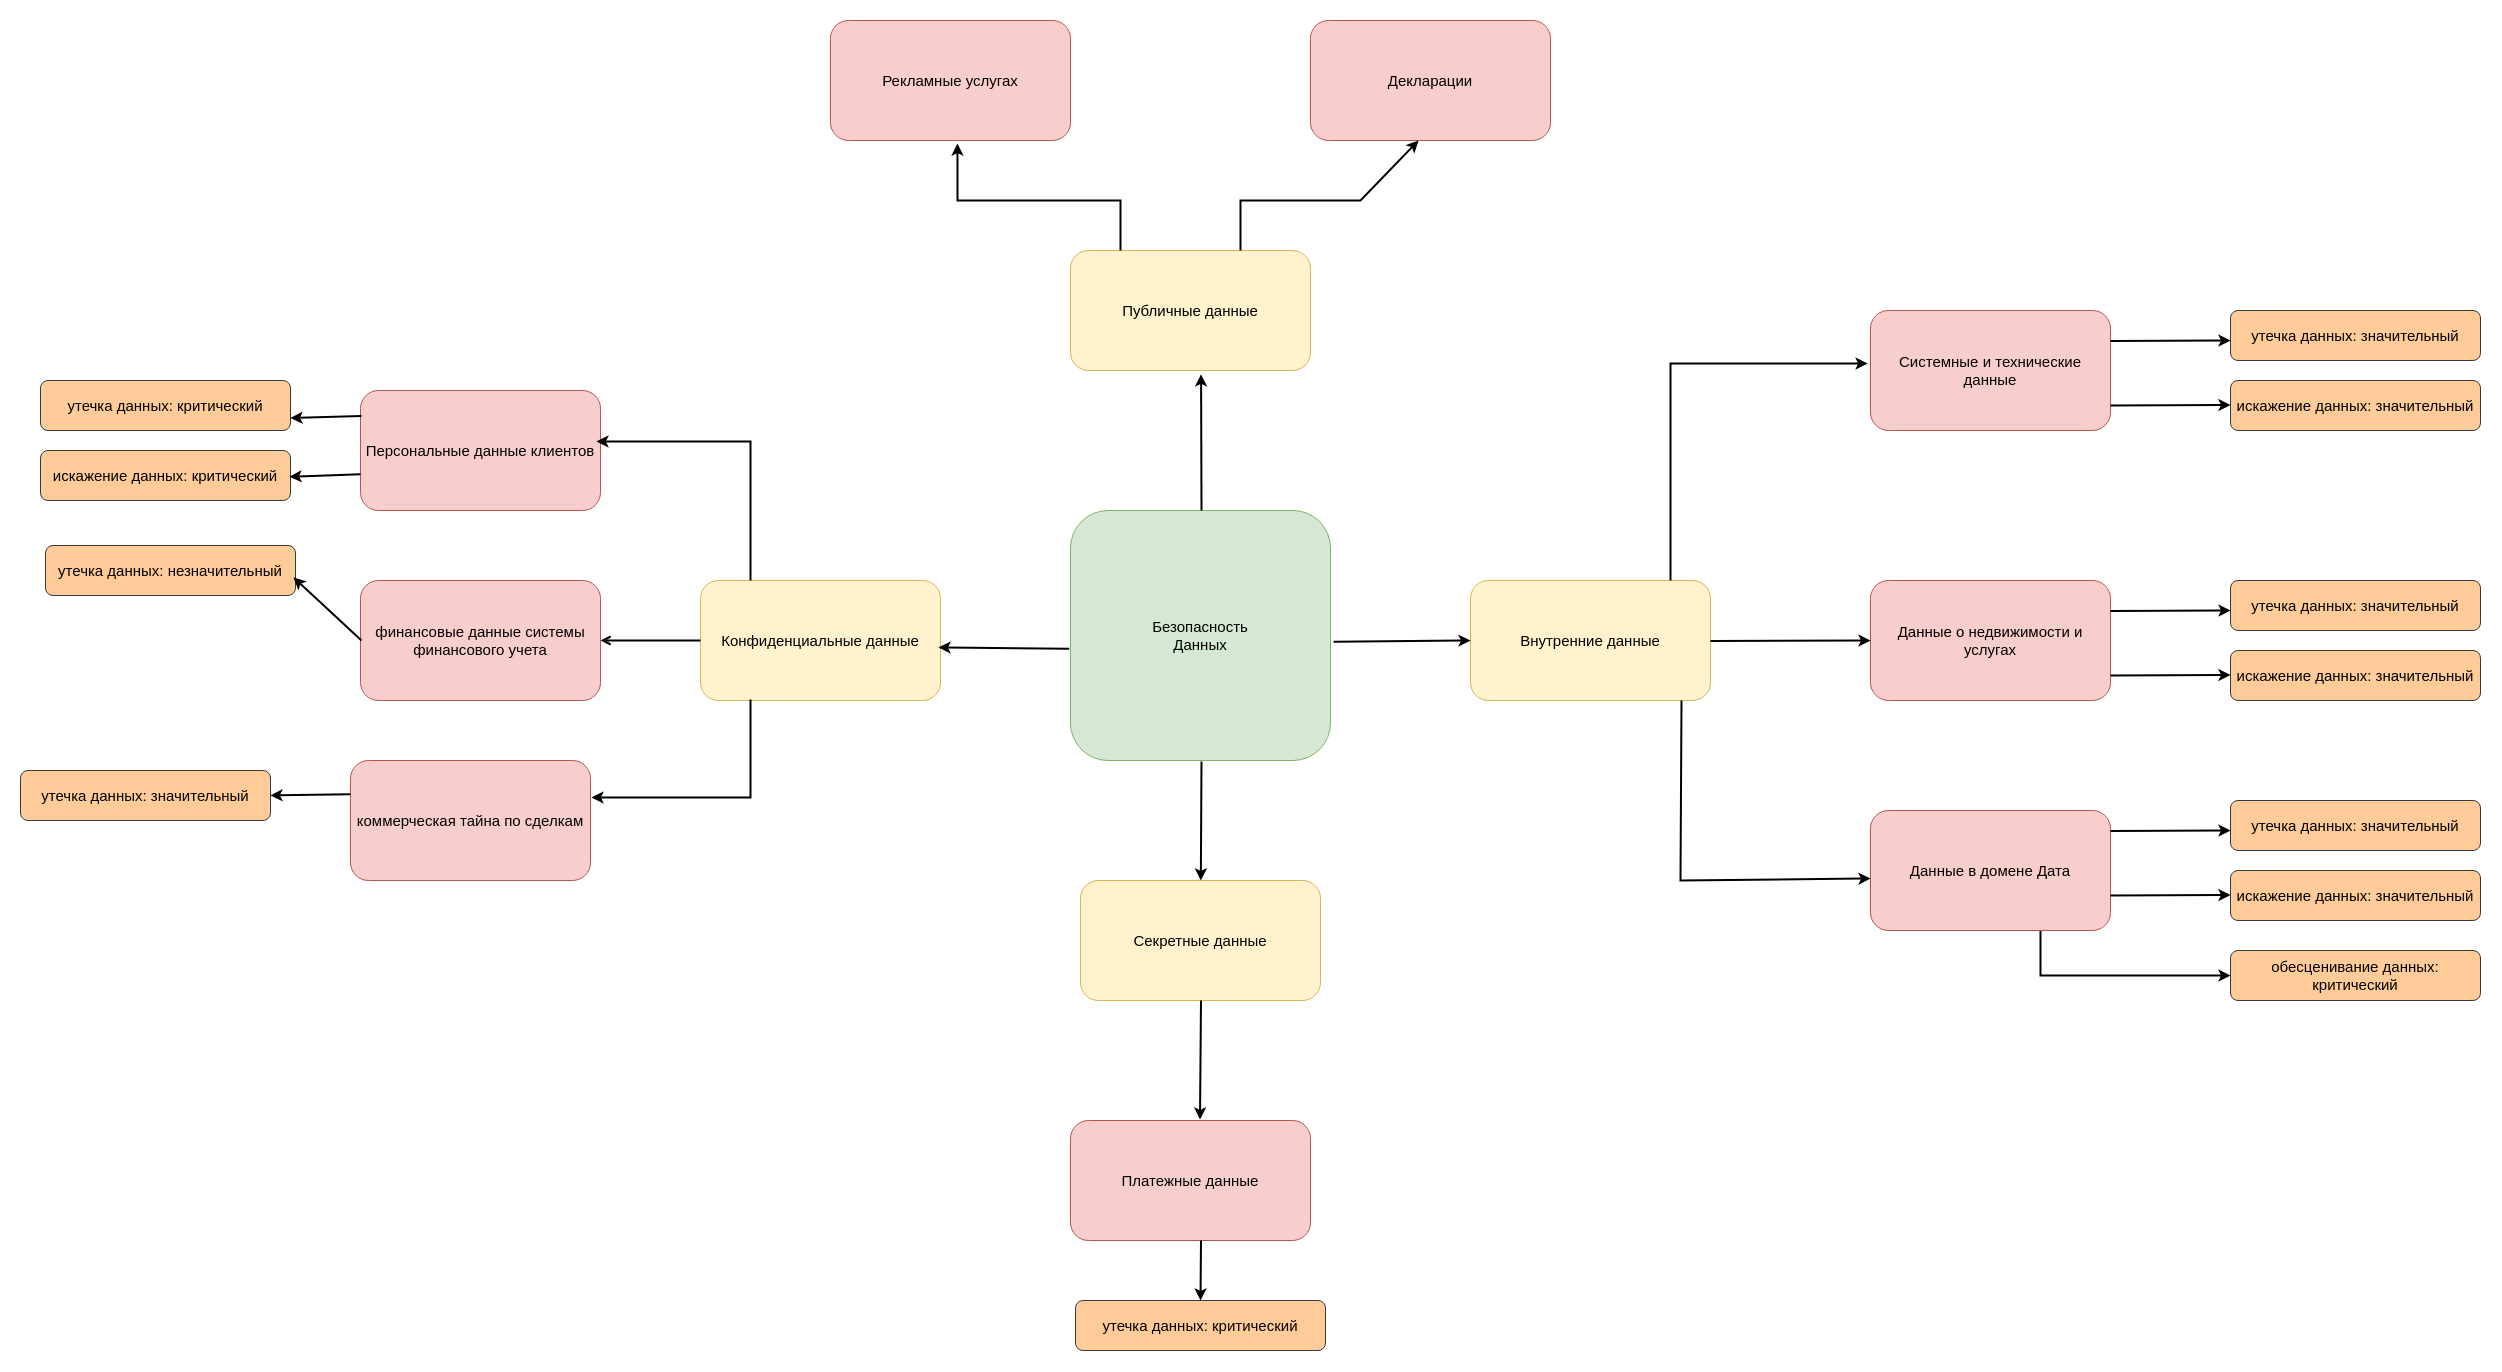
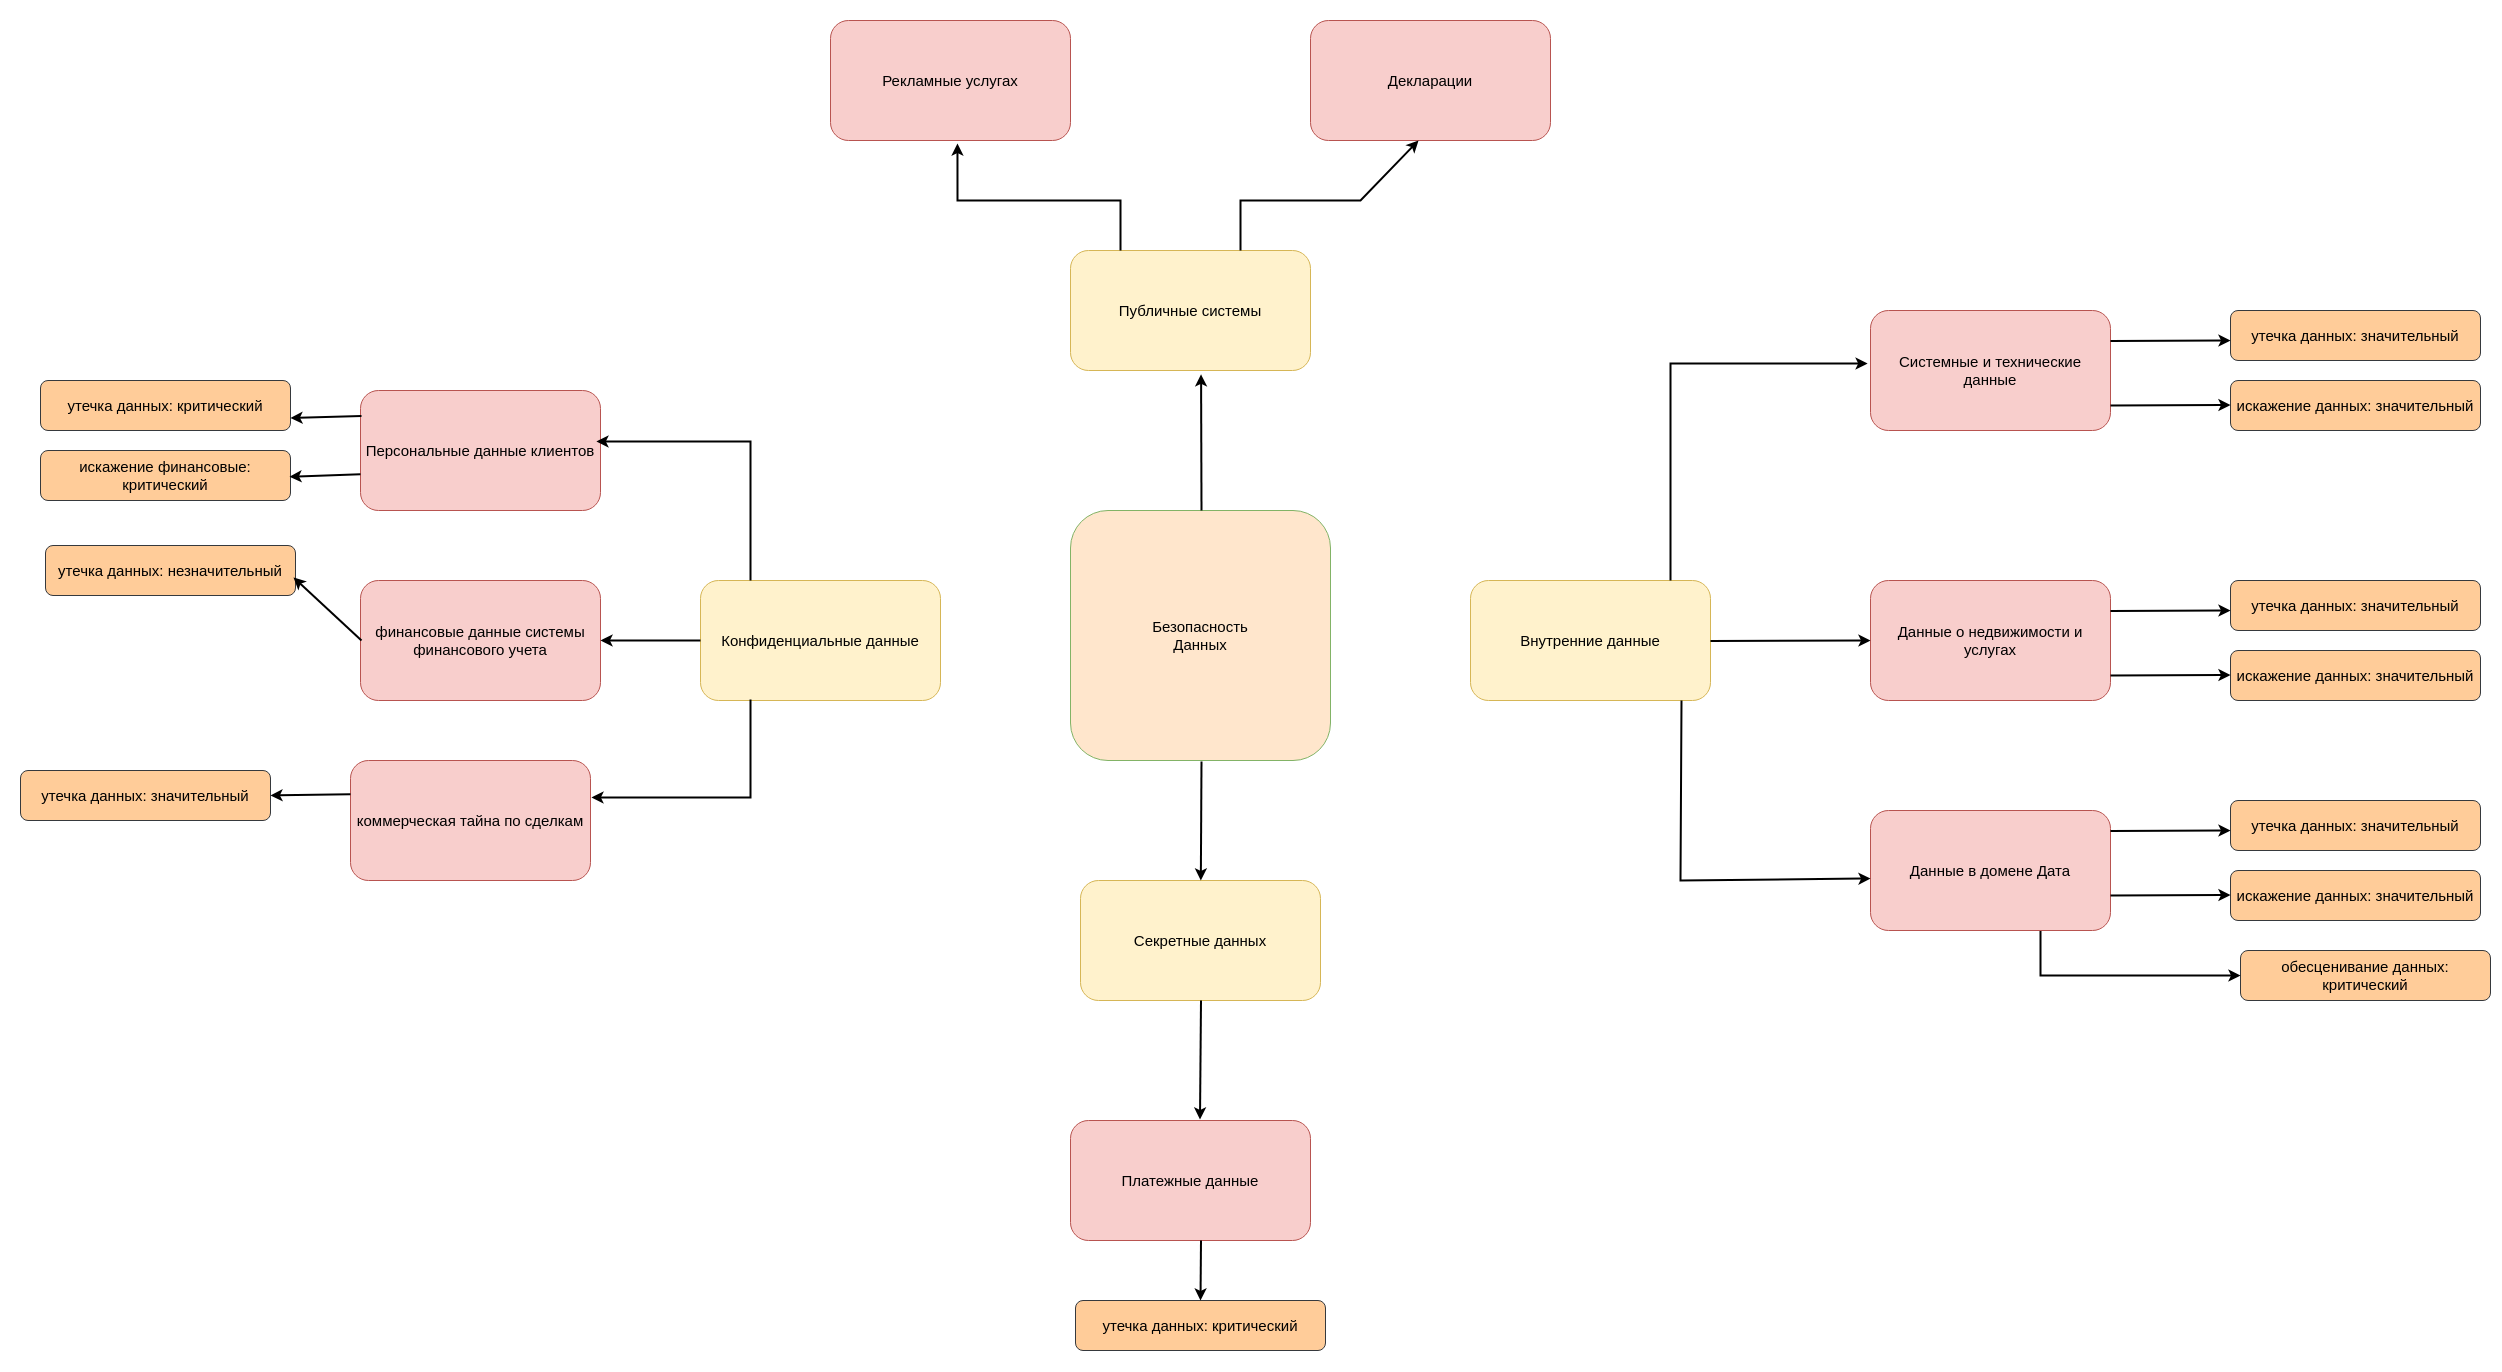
node "Публичные данные": label "Публичные данные" -> "Публичные системы"
node "искажение данных: критический": label "искажение данных: критический" -> "искажение финансовые: критический"
node "Безопасность Данных": fillcolor #d5e8d4 -> #ffe6cc
edge "Конфиденциальные данные" -> "финансовые данные системы финансового учета": arrowhead open -> classic
edge "Безопасность Данных" -> "Внутренние данные": removed
edge "Безопасность Данных" -> "Конфиденциальные данные": removed
node "Секретные данные": label "Секретные данные" -> "Секретные данных"
node "обесценивание данных: критический": moved (2356, 976) -> (2366, 976)
